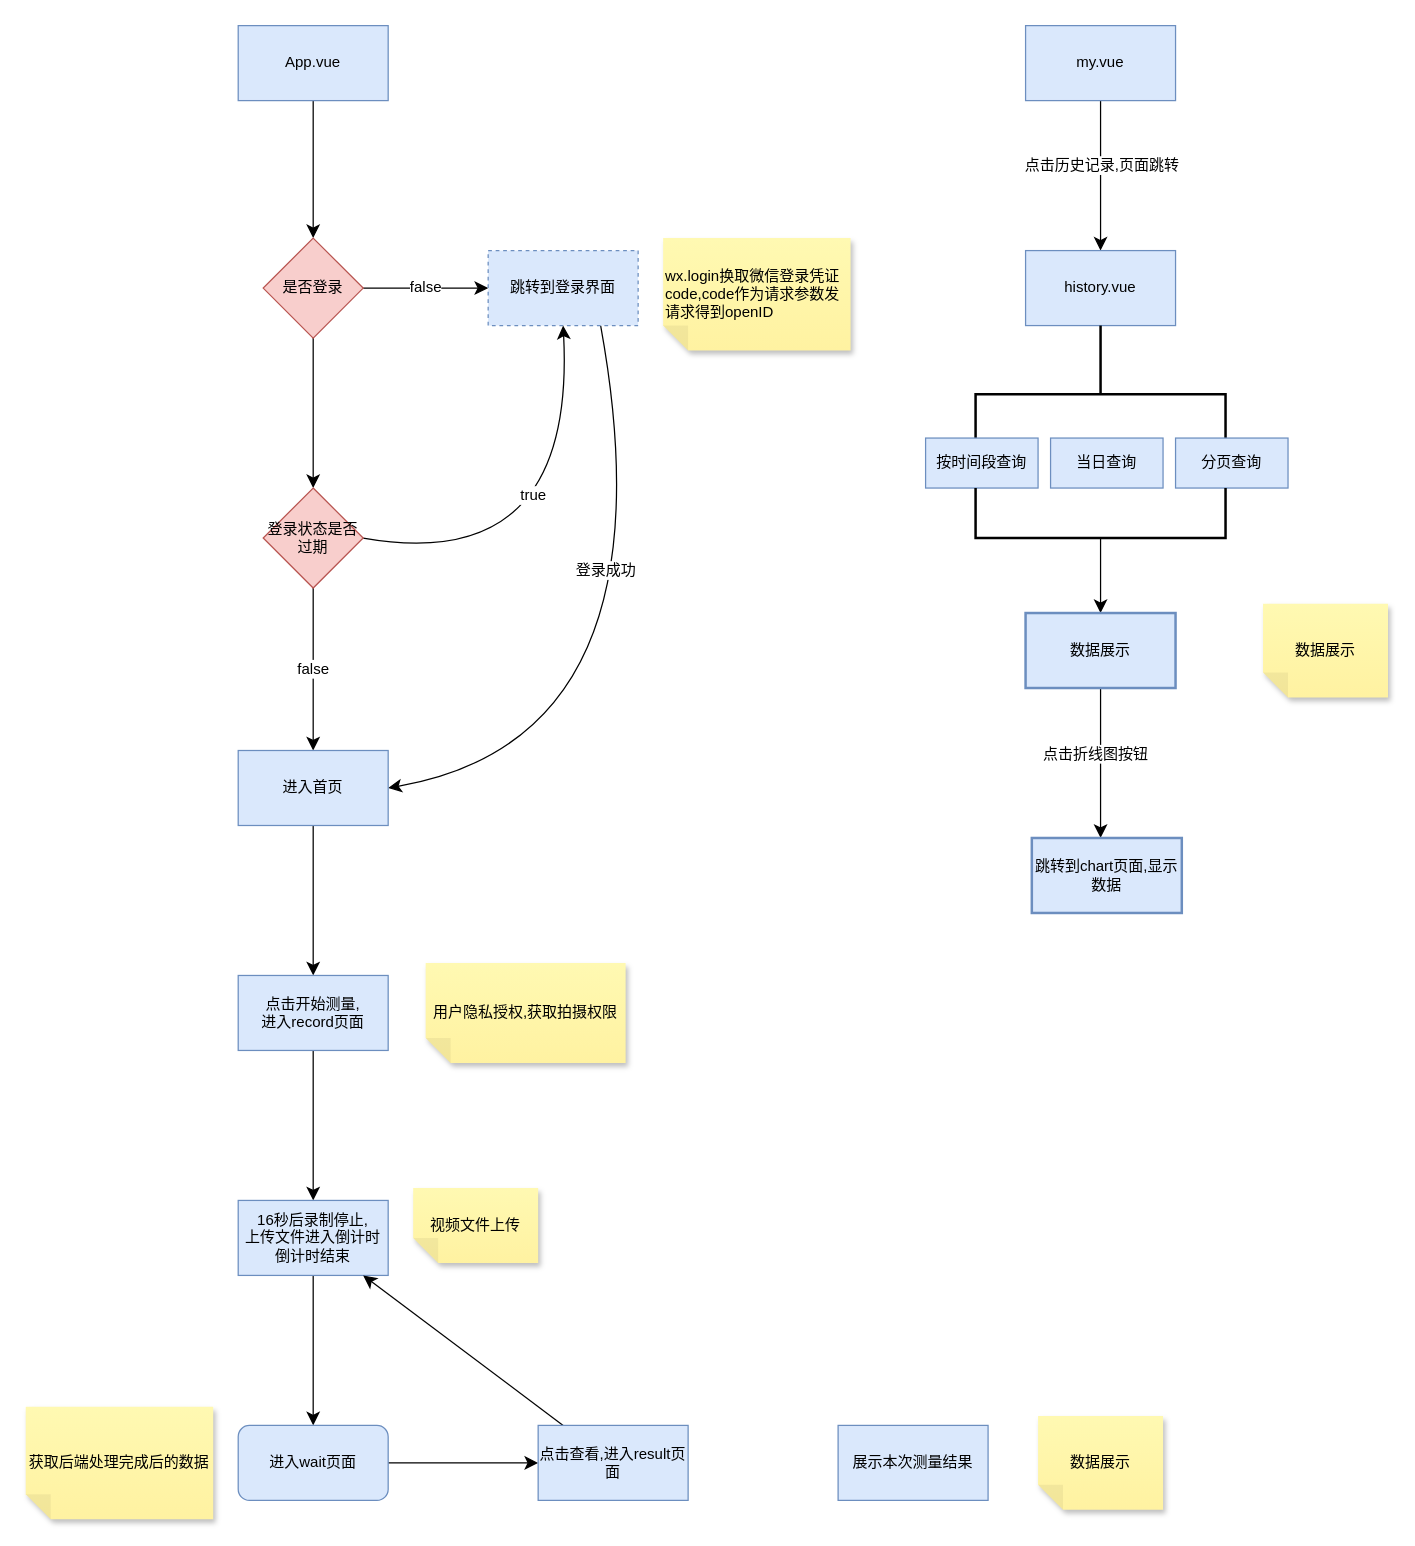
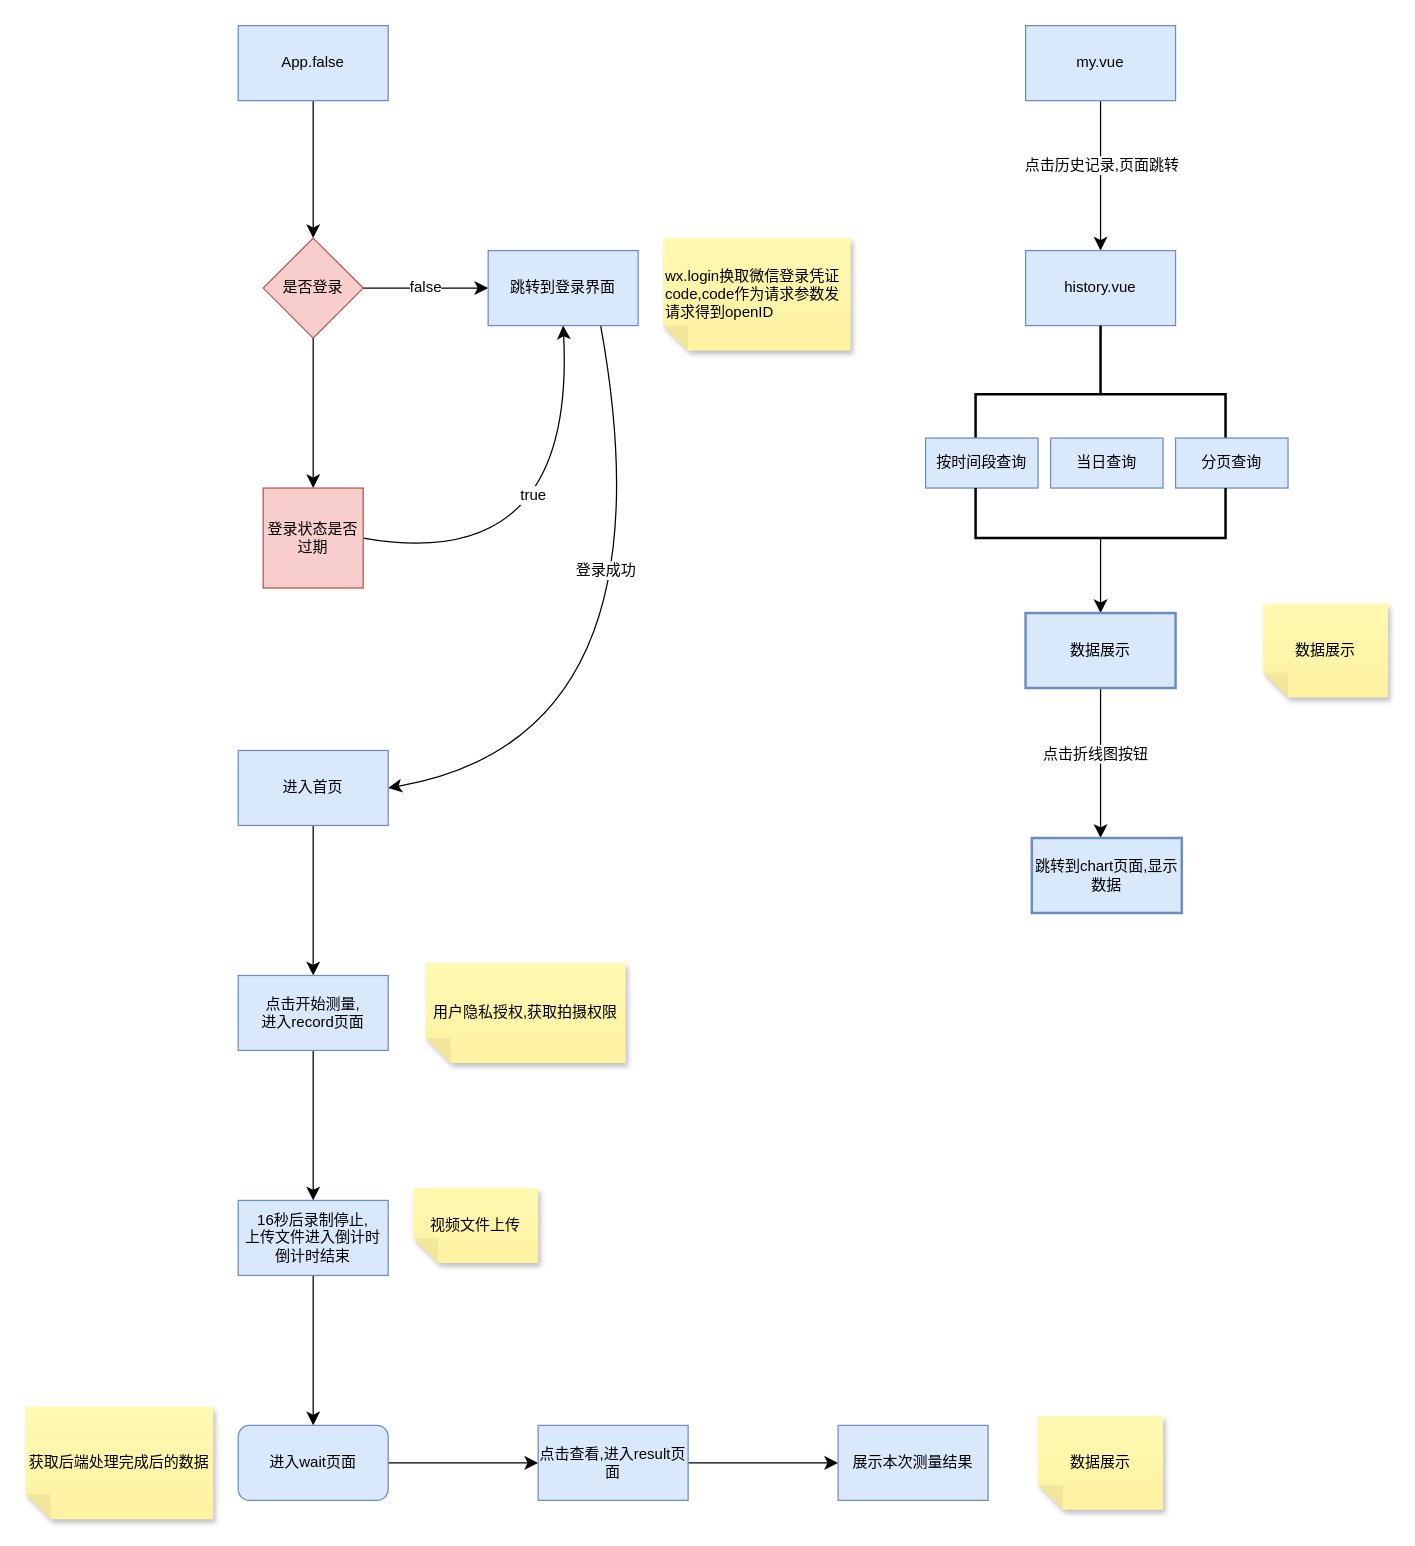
node "App.vue": label "App.vue" -> "App.false"
node "跳转到登录界面": style dashed -> solid
node "登录状态是否过期": shape diamond -> rectangle
edge "登录状态是否过期" -> "进入首页": removed, label "false"
edge "点击查看,进入result页面" -> "16秒后录制停止, 上传文件进入倒计时 倒计时结束": now "点击查看,进入result页面" -> "展示本次测量结果"
